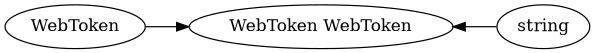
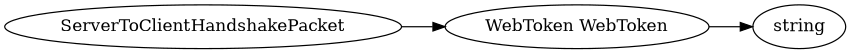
node "WebToken": label "WebToken" -> "ServerToClientHandshakePacket"
edge "string" -> "WebToken WebToken": reversed
